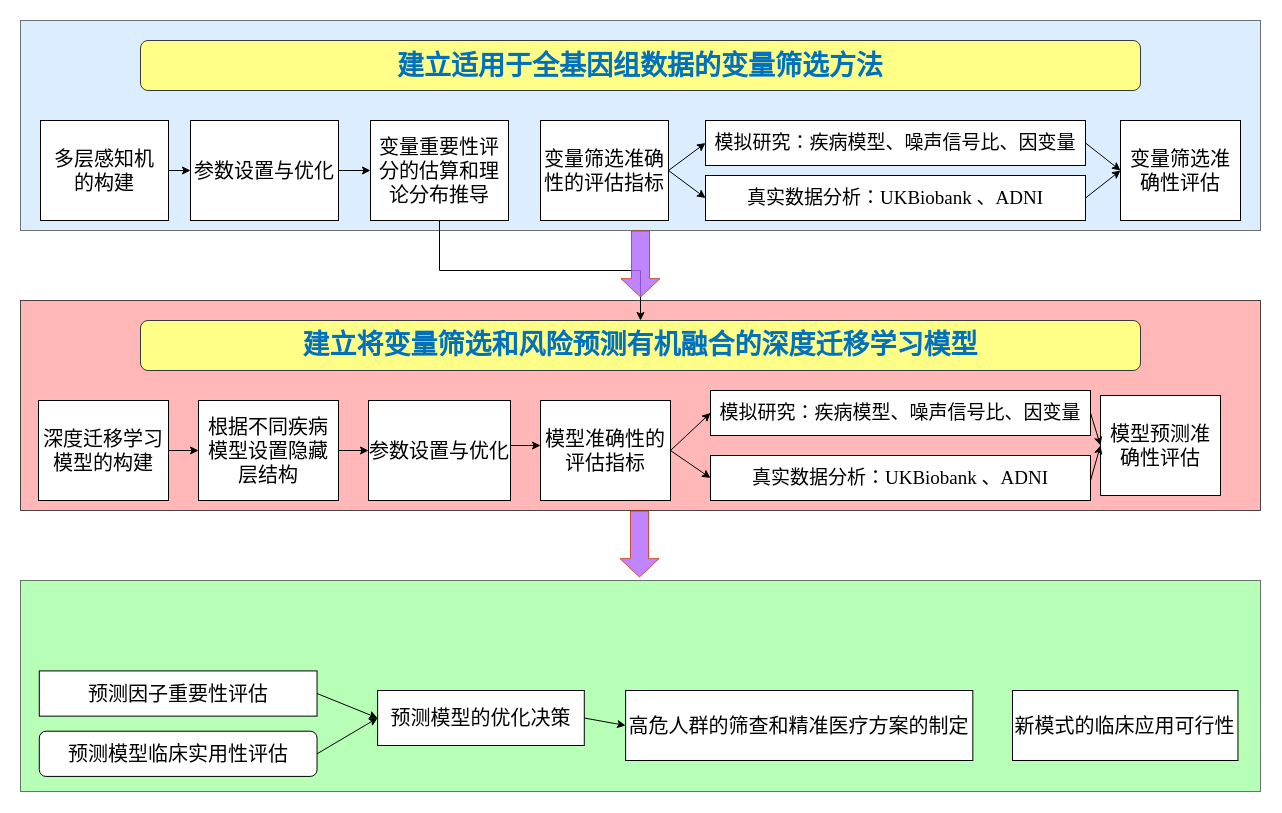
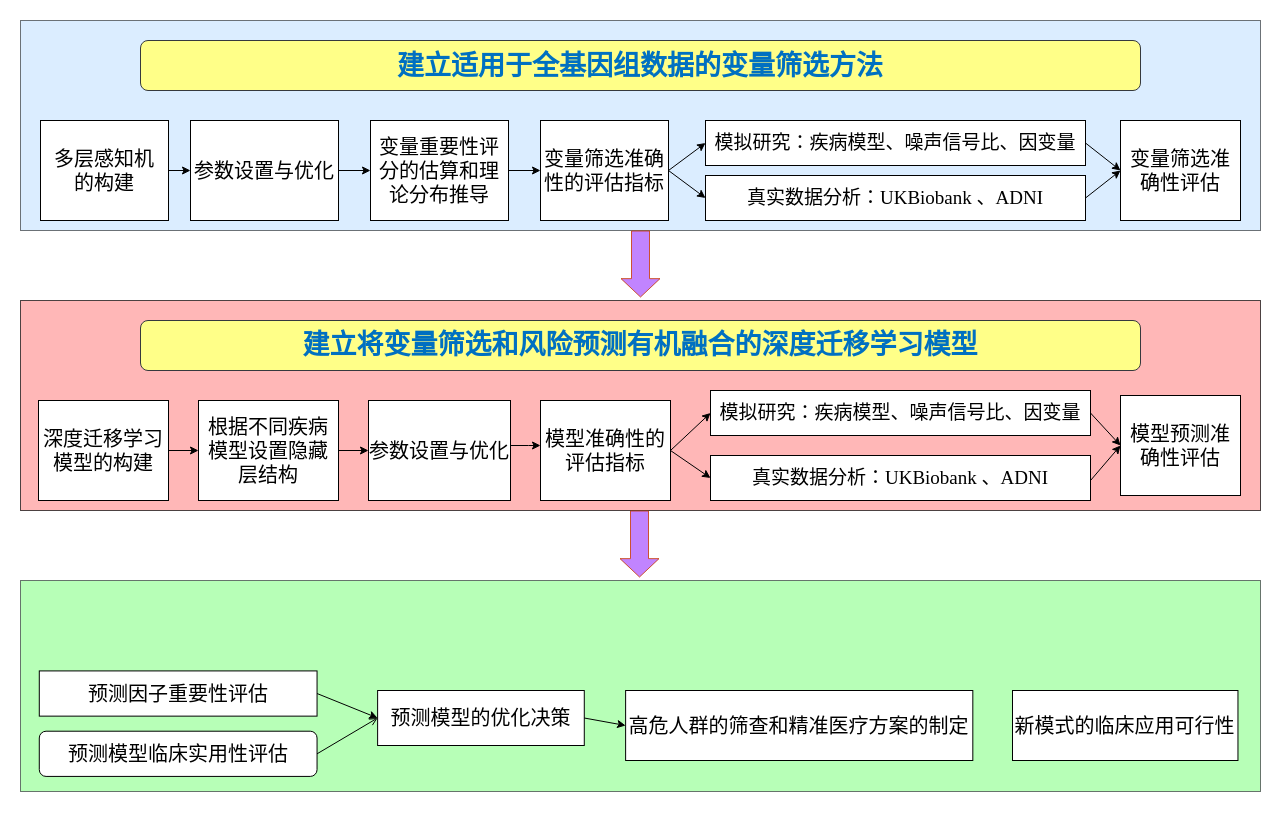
edge "变量重要性评分的估算和理论分布推导" -> "建立将变量筛选和风险预测有机融合的深度迁移学习模型": now "变量重要性评分的估算和理论分布推导" -> "变量筛选准确性的评估指标"
node "模型预测准确性评估": moved (1161, 446) -> (1181, 446)
edge "预测模型临床实用性评估" -> "预测模型的优化决策": arrowhead classic -> open
